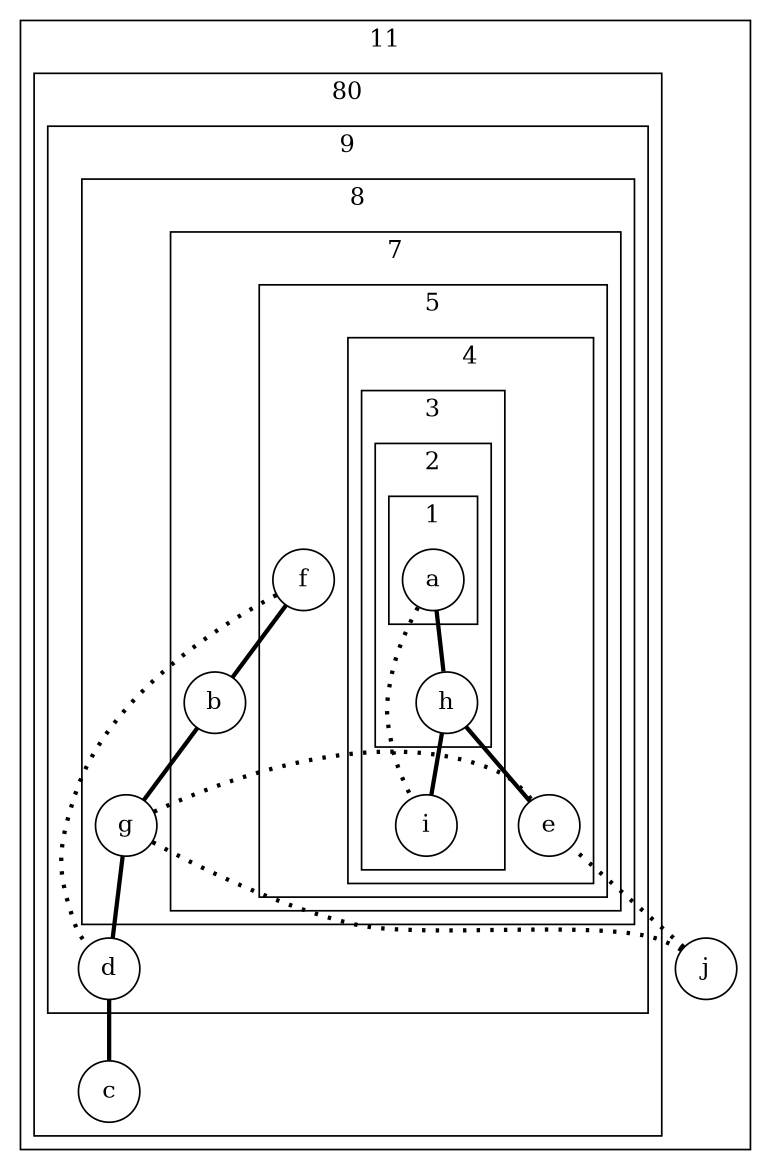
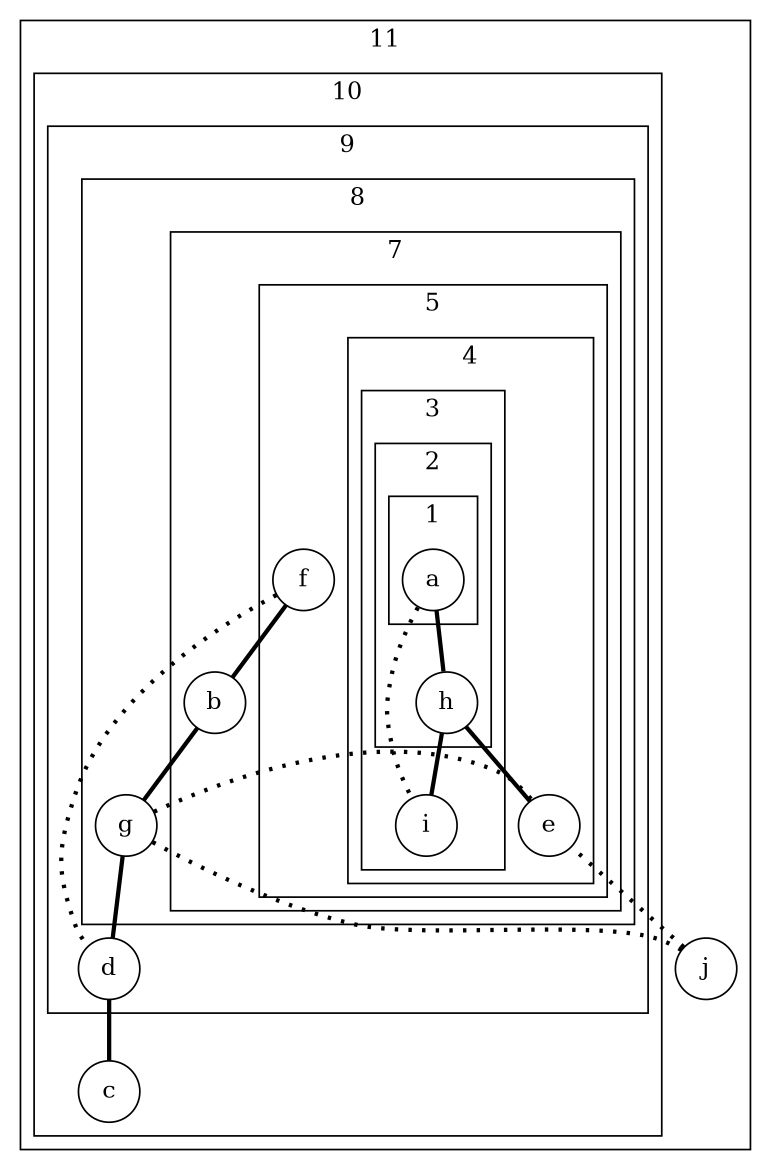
cluster "80": label "80" -> "10"
